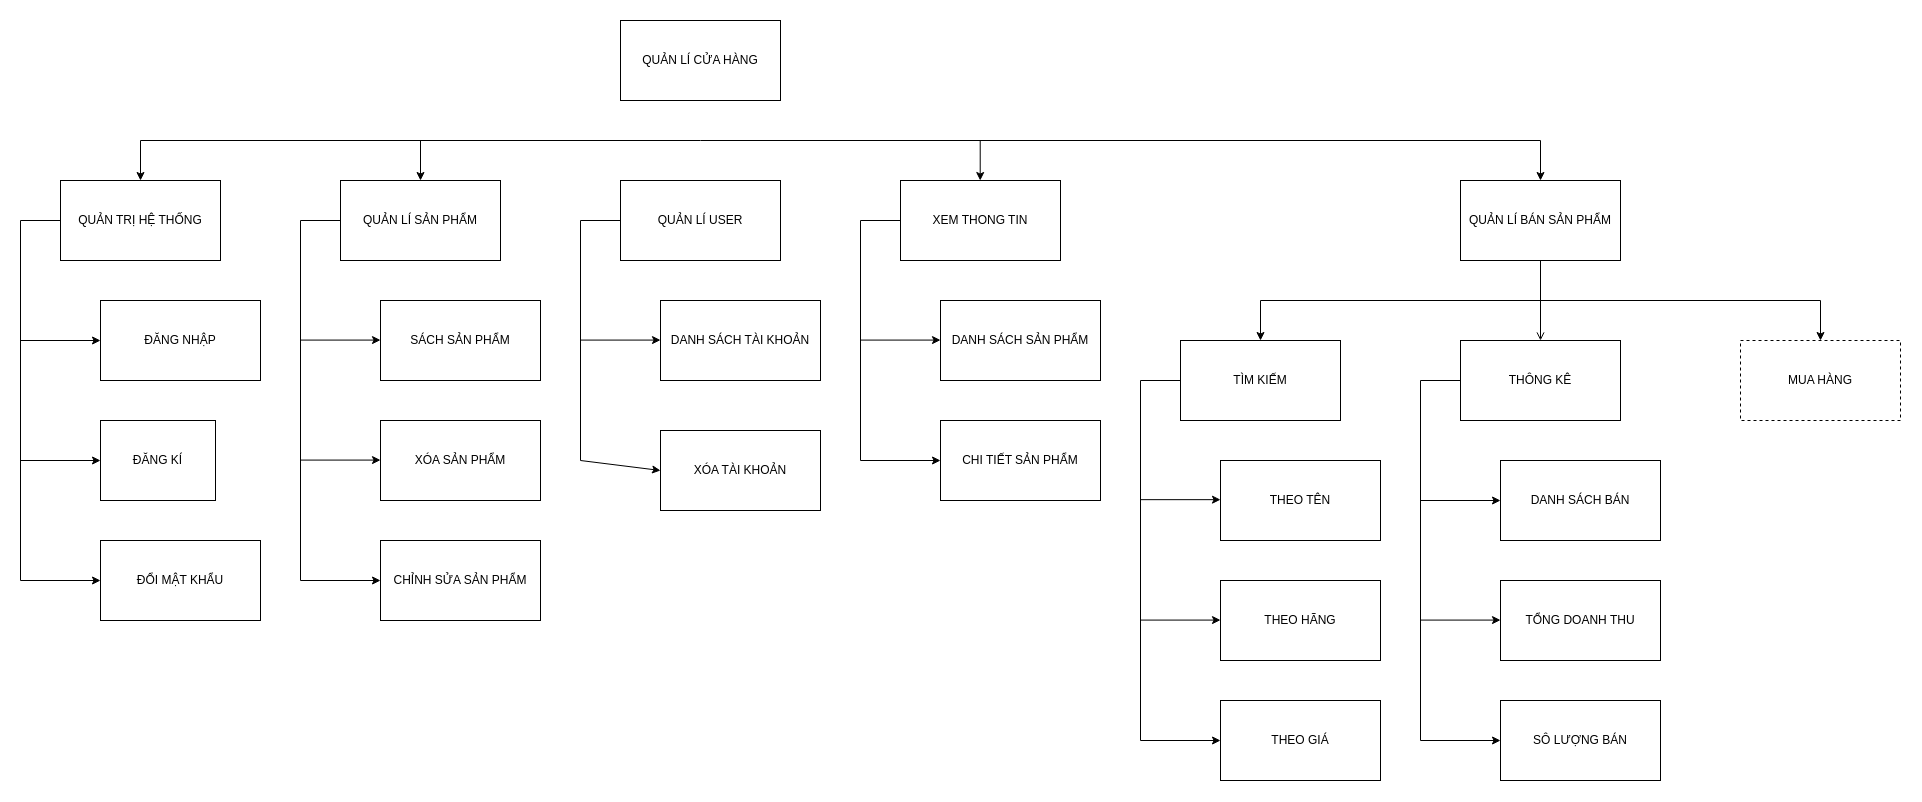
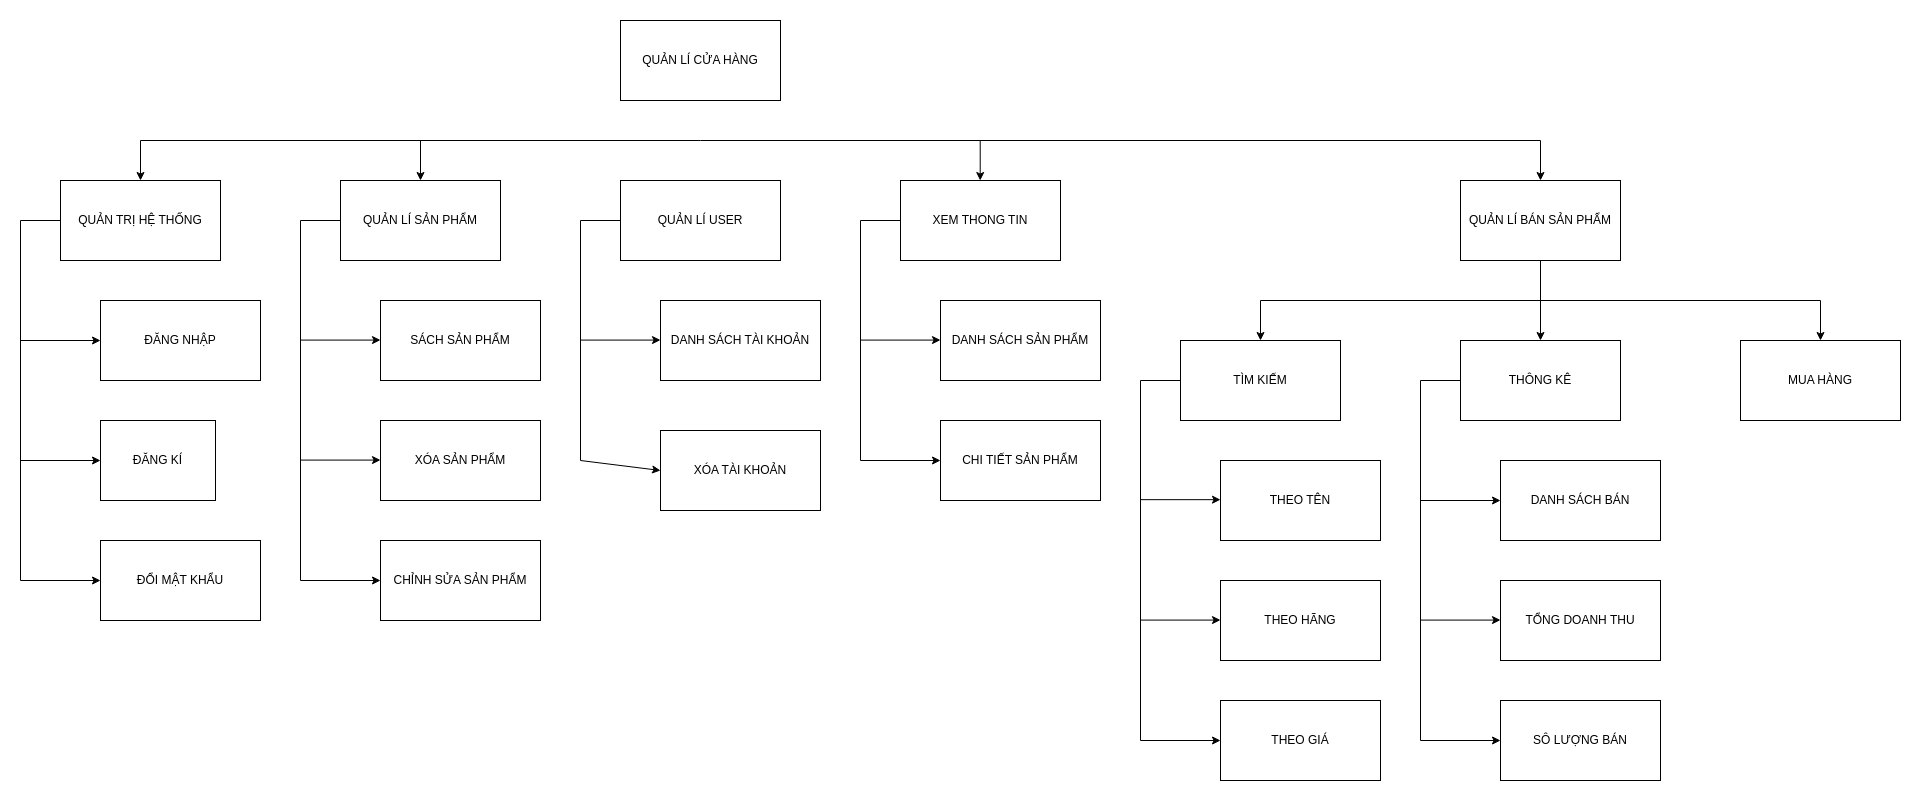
edge "QUẢN LÍ BÁN SẢN PHẨM" -> "THÔNG KÊ": arrowhead open -> classic
node "MUA HÀNG": style dashed -> solid
